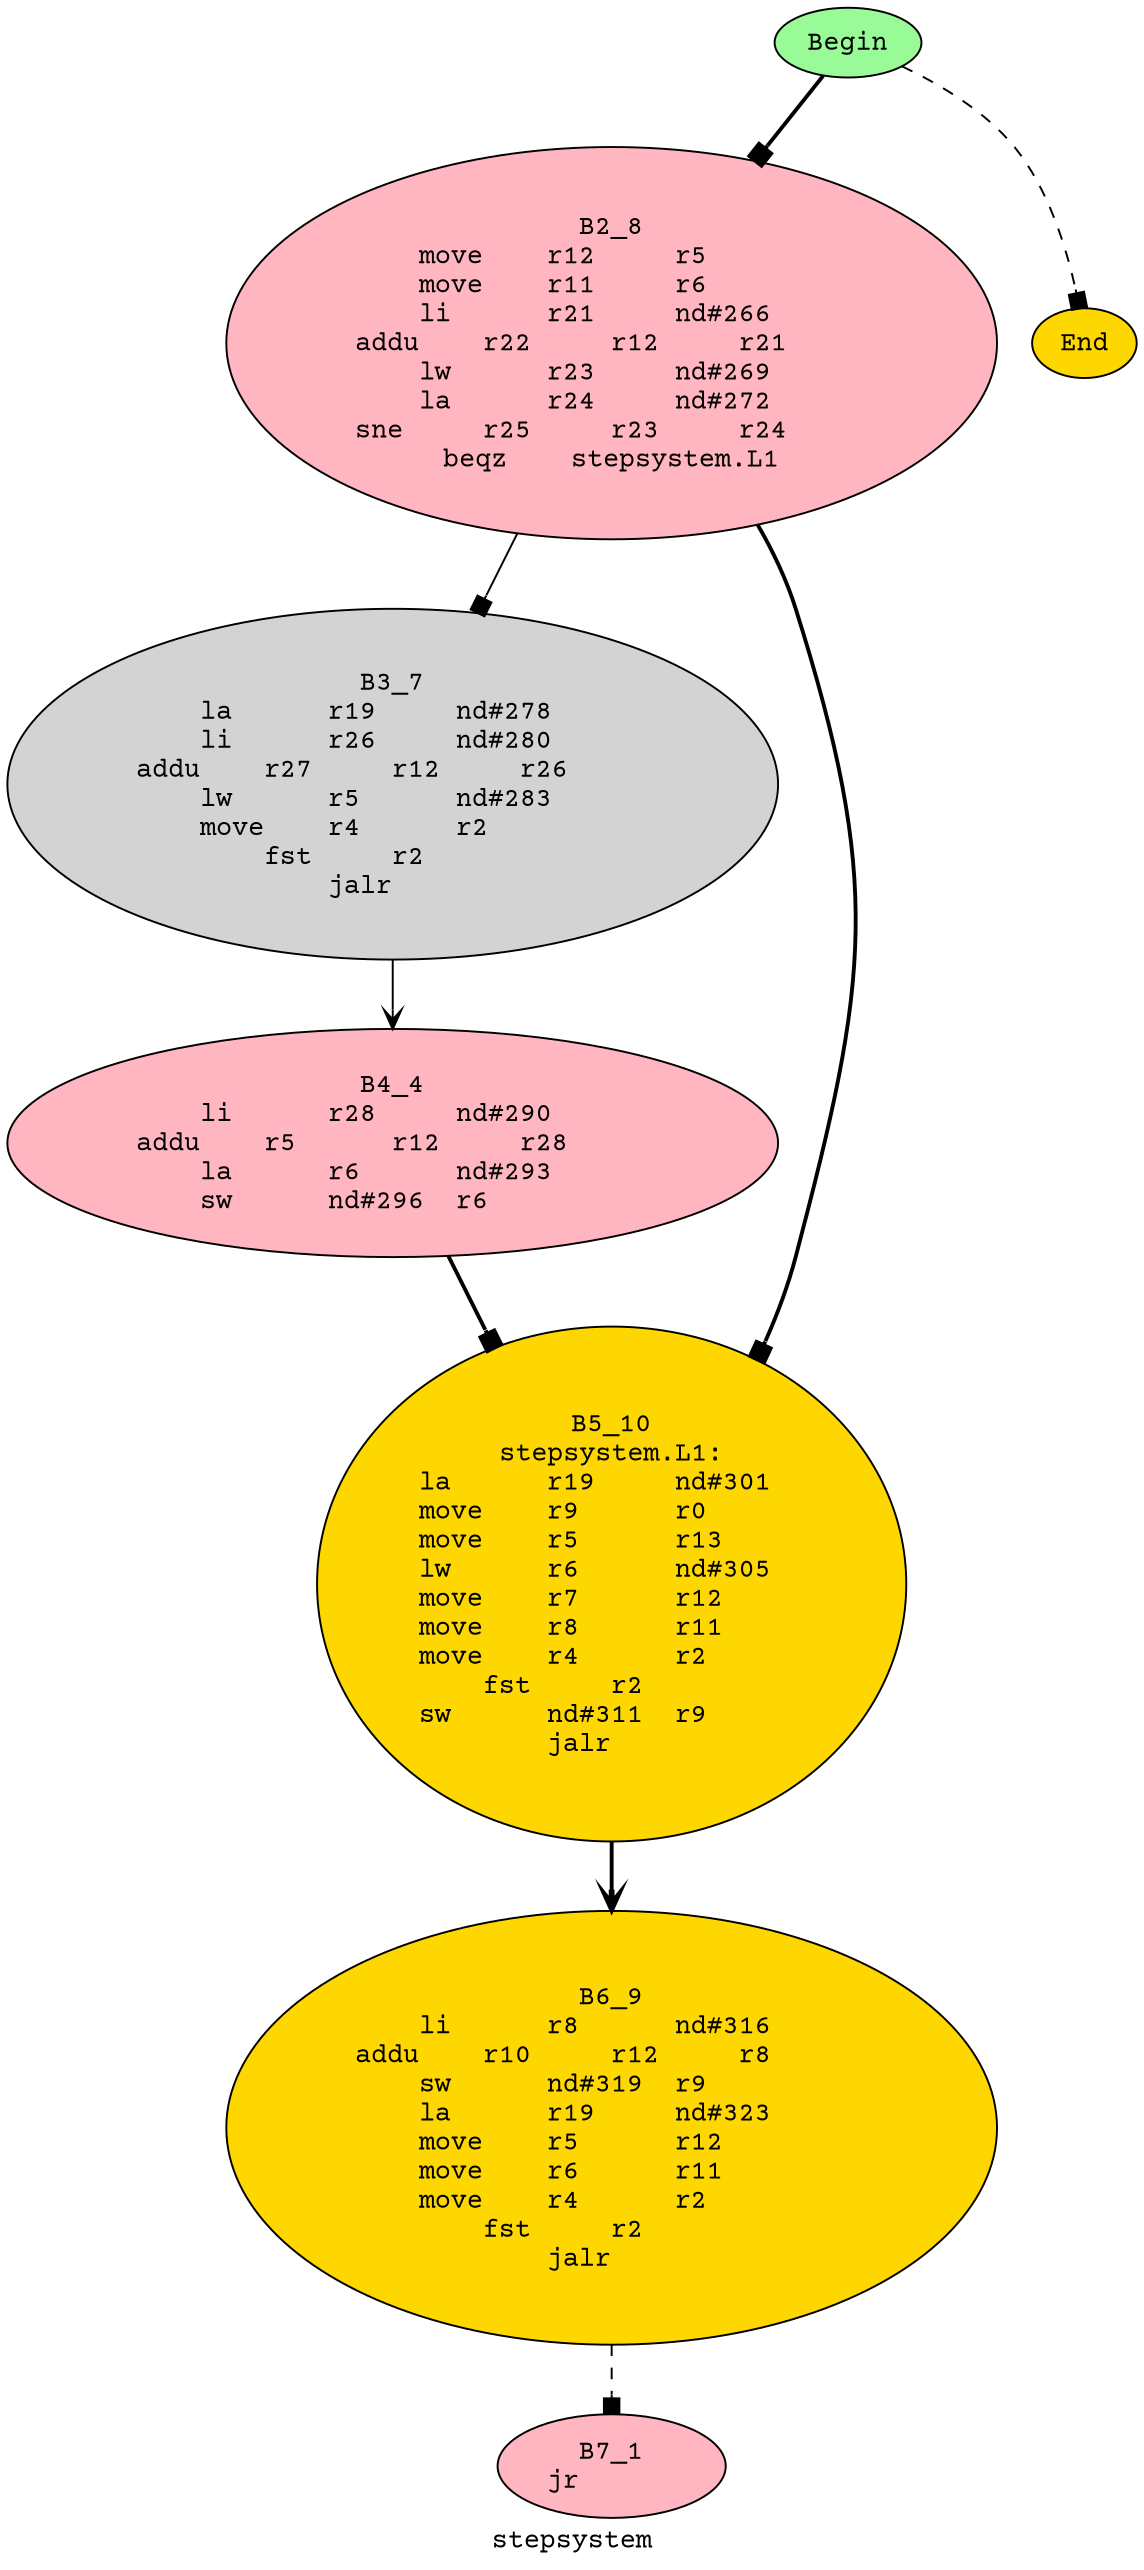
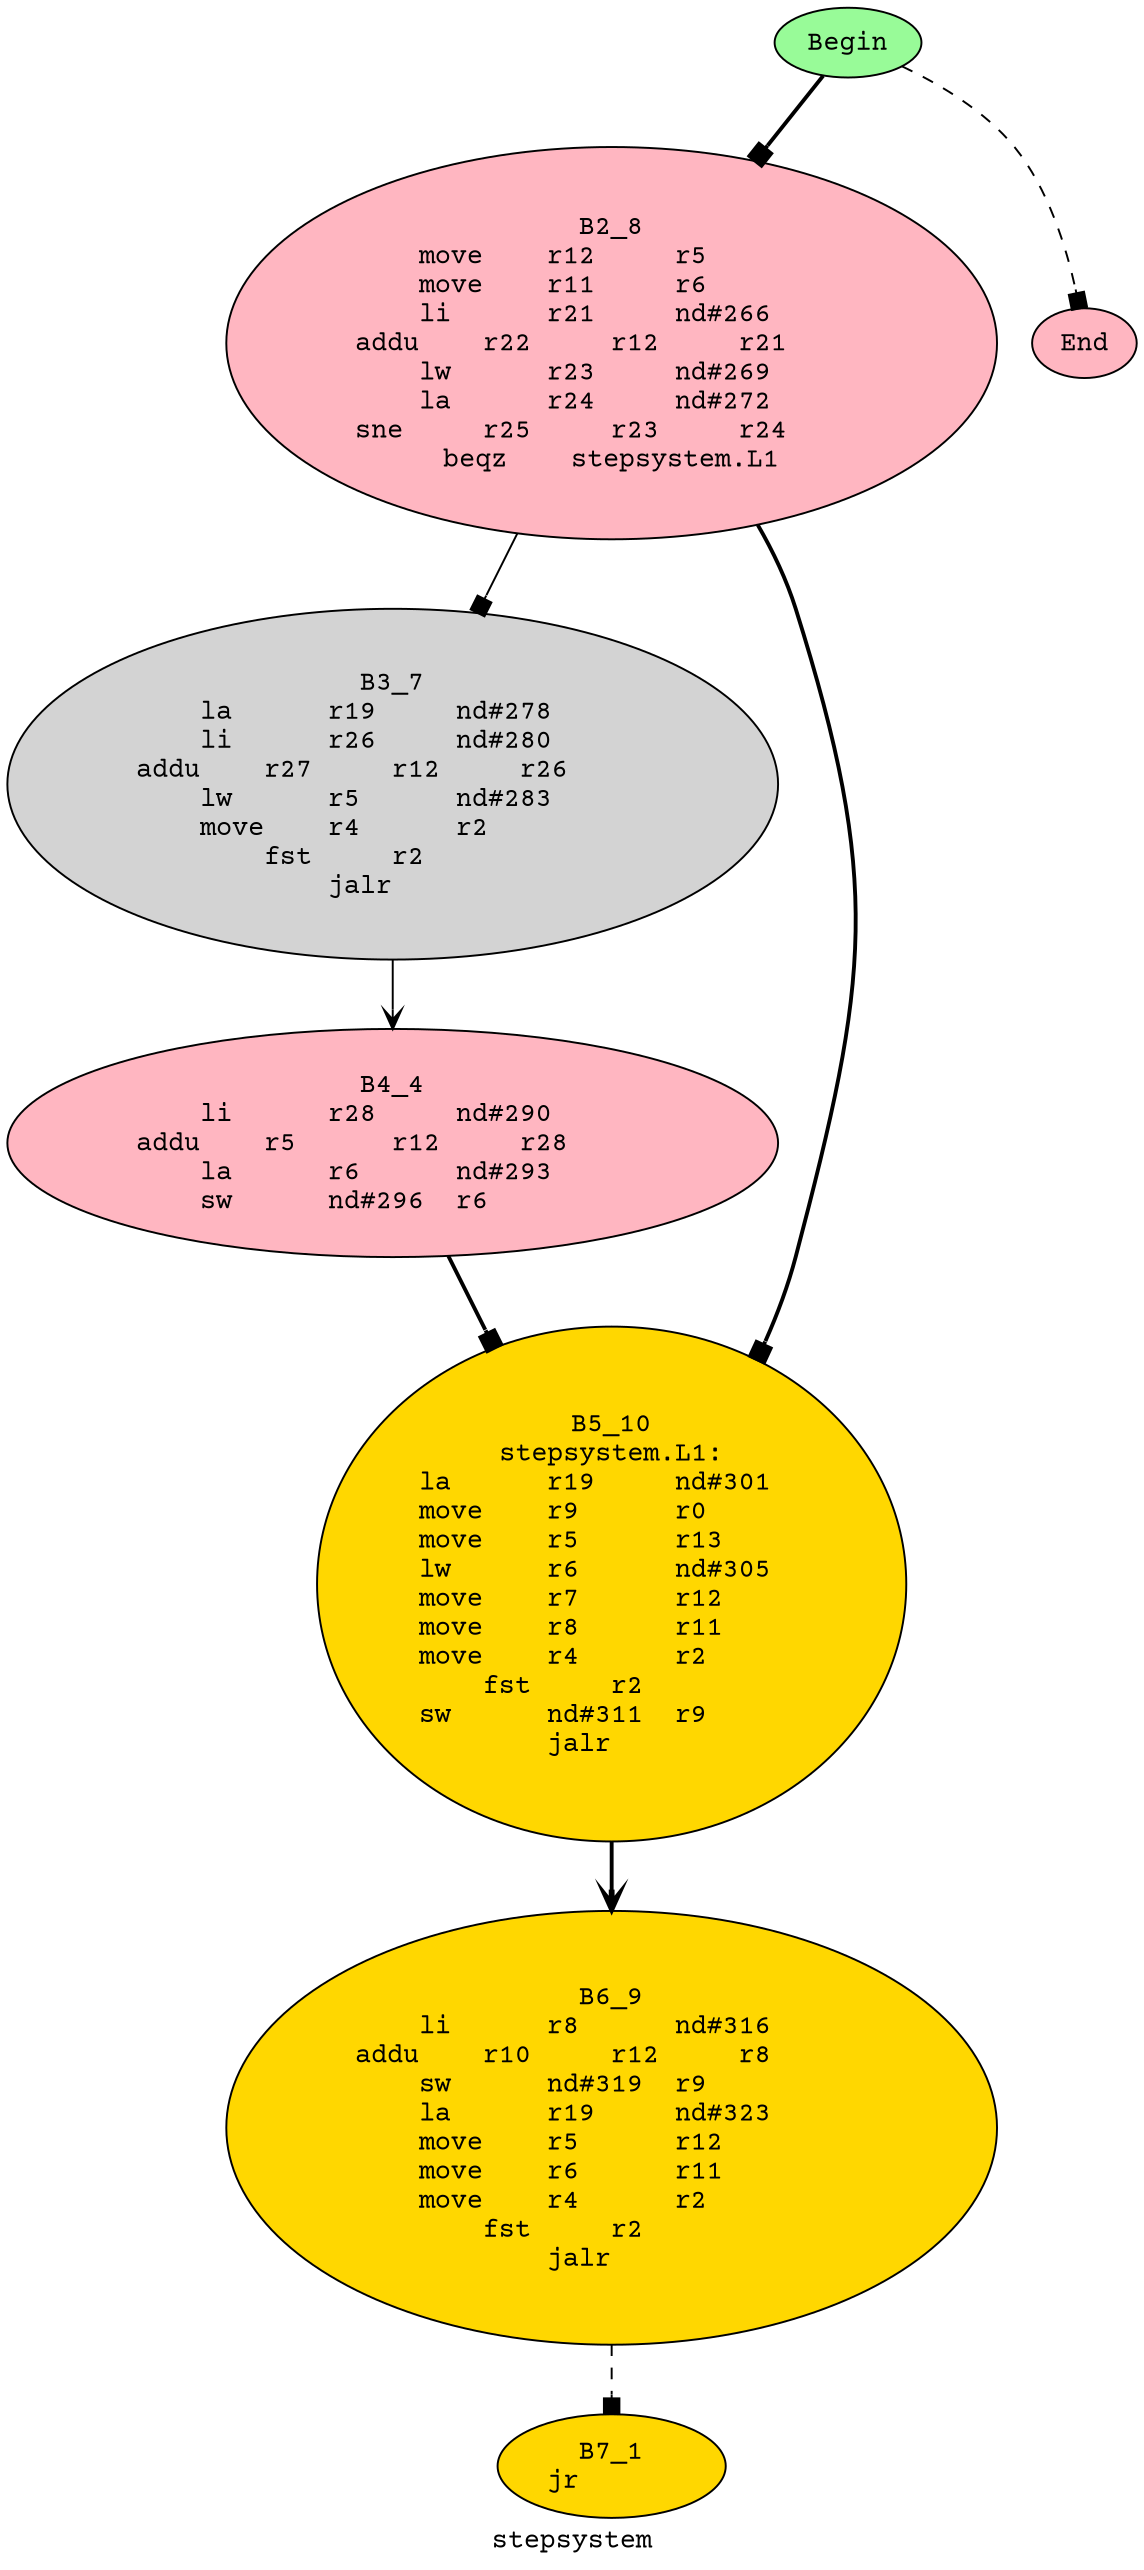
node "End": fillcolor gold -> lightpink
node "B7_1 jr": fillcolor lightpink -> gold
